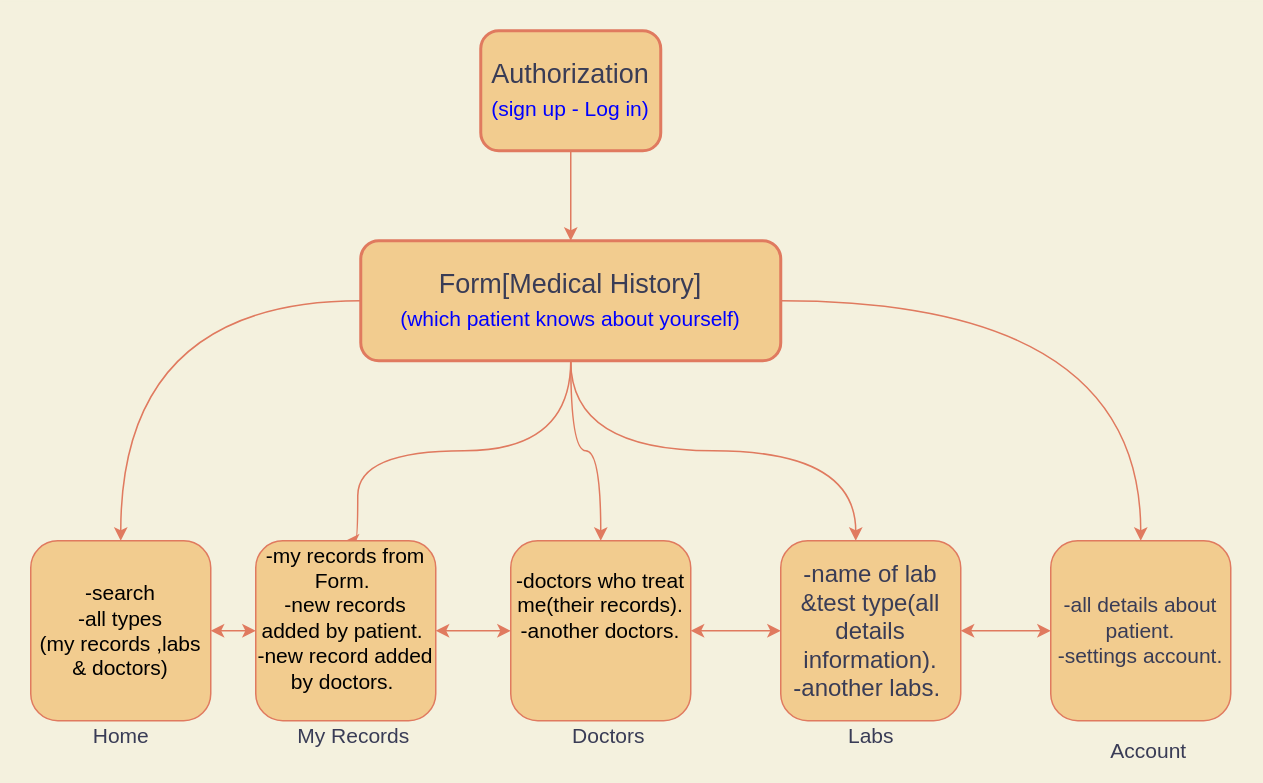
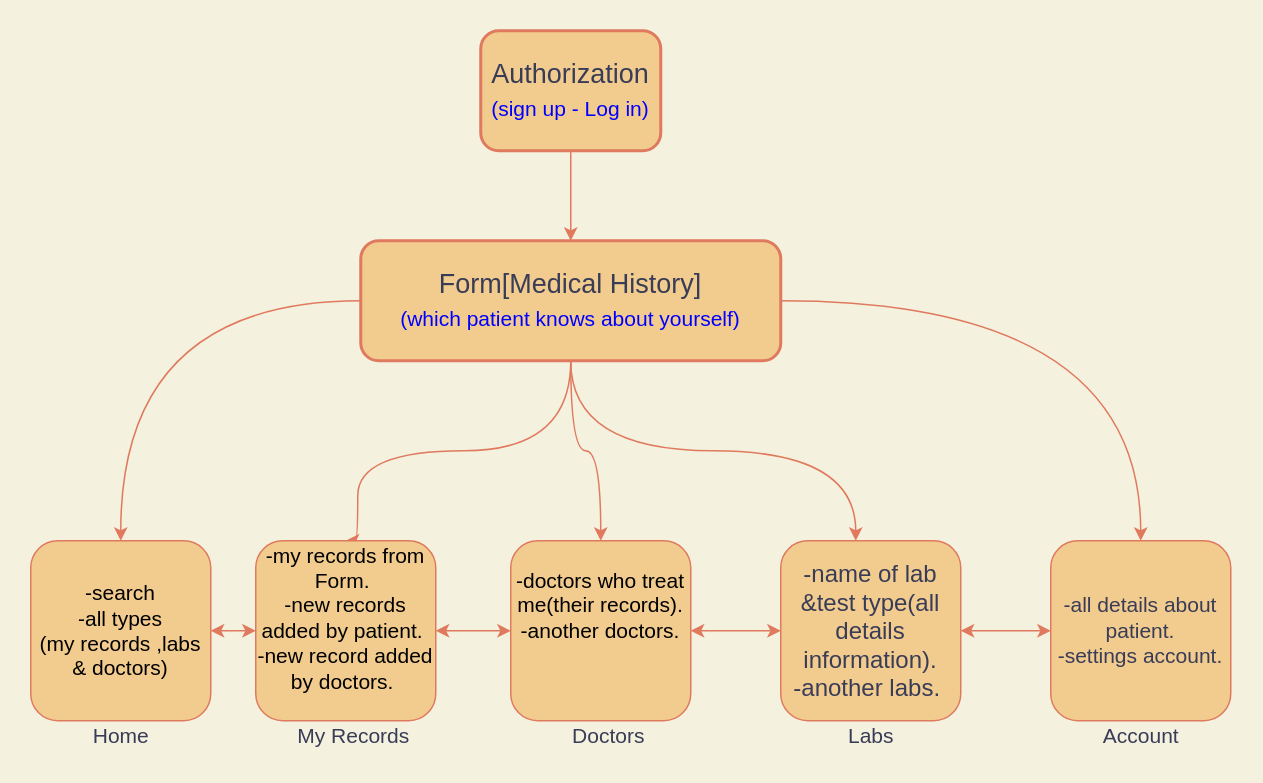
node "Account": moved (1148, 751) -> (1141, 736)
